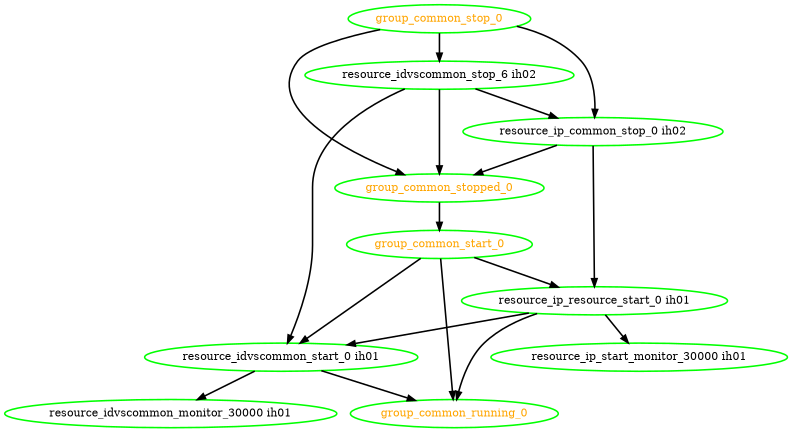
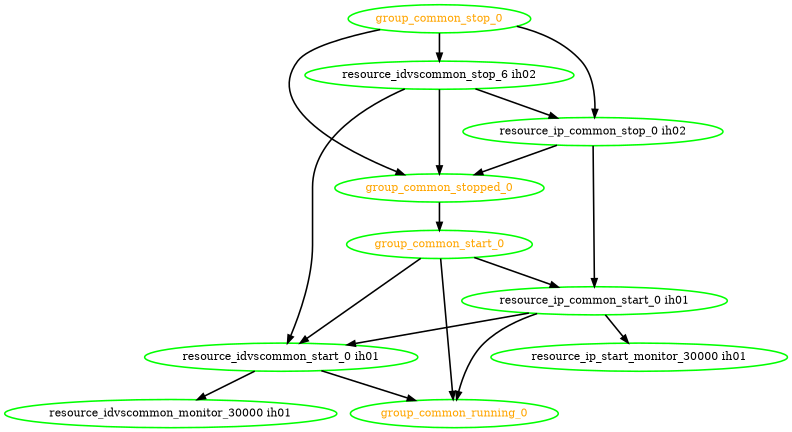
node "resource_ip_resource_start_0 ih01": label "resource_ip_resource_start_0 ih01" -> "resource_ip_common_start_0 ih01"
